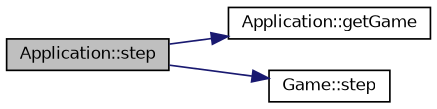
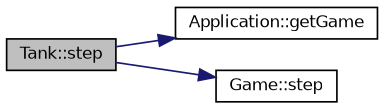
node "Application::step": label "Application::step" -> "Tank::step"
